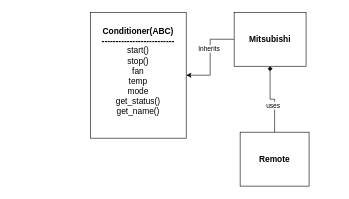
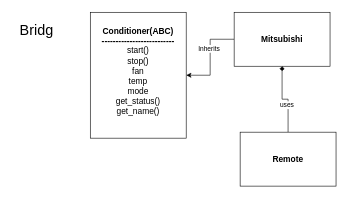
node "Bridg": added
node "Mitsubishi": size 72x54 -> 96x54
node "Remote": size 69x54 -> 96x54
